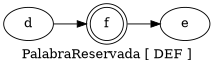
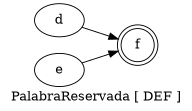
edge "f" -> "e": reversed
